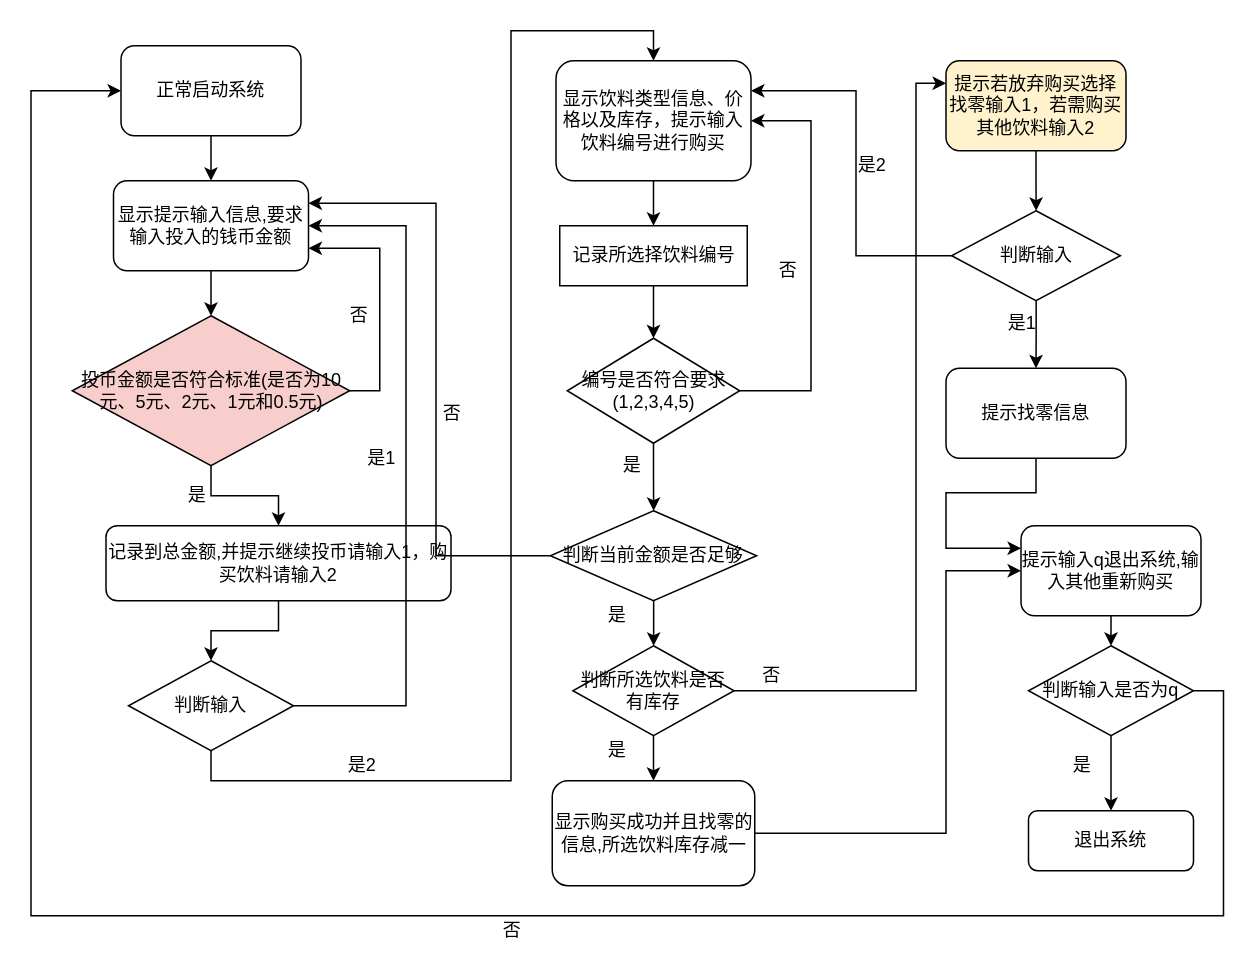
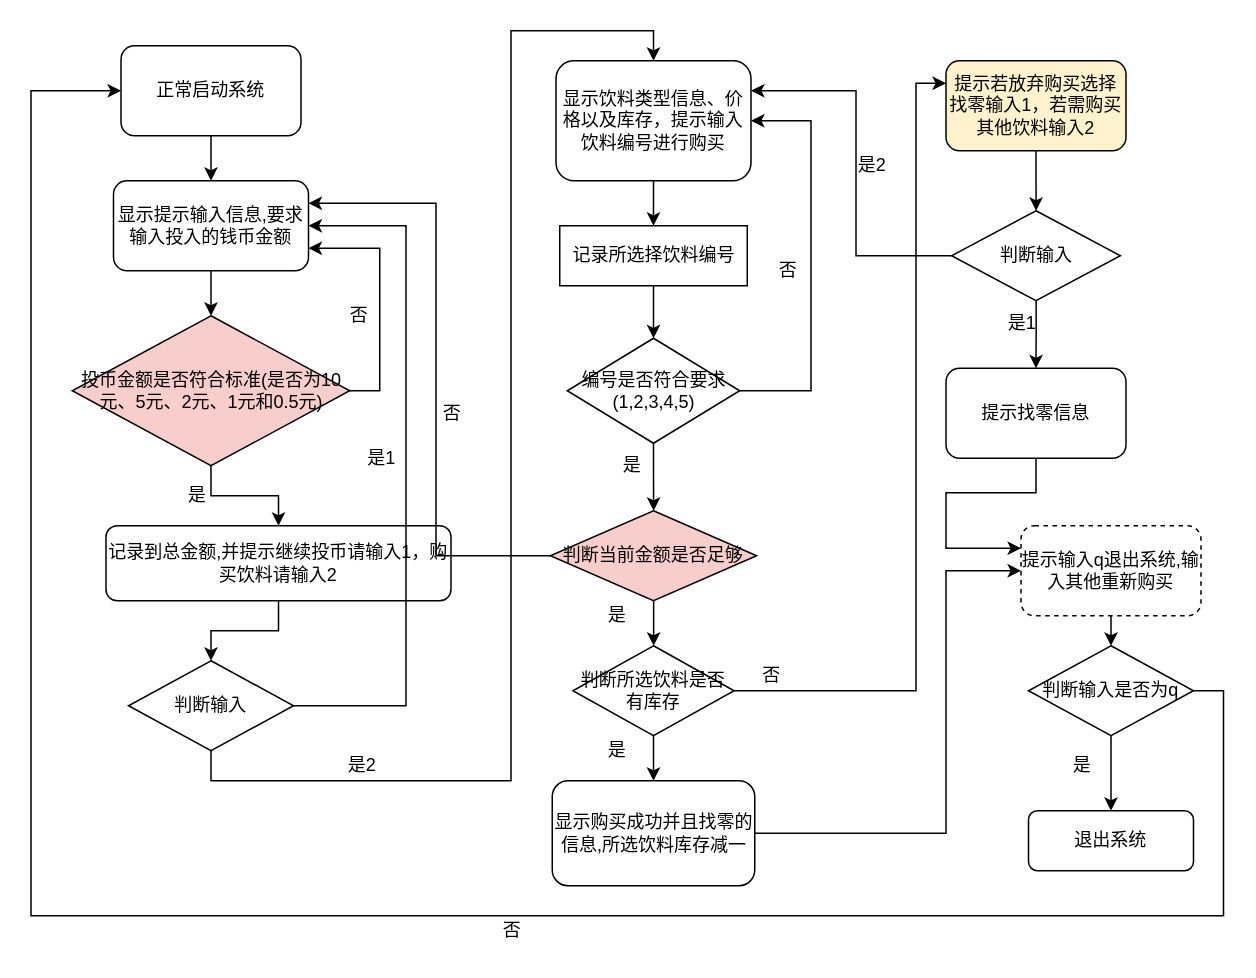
node "判断当前金额是否足够": fillcolor #ffffff -> #f8cecc
node "提示输入q退出系统,输入其他重新购买": style solid -> dashed
